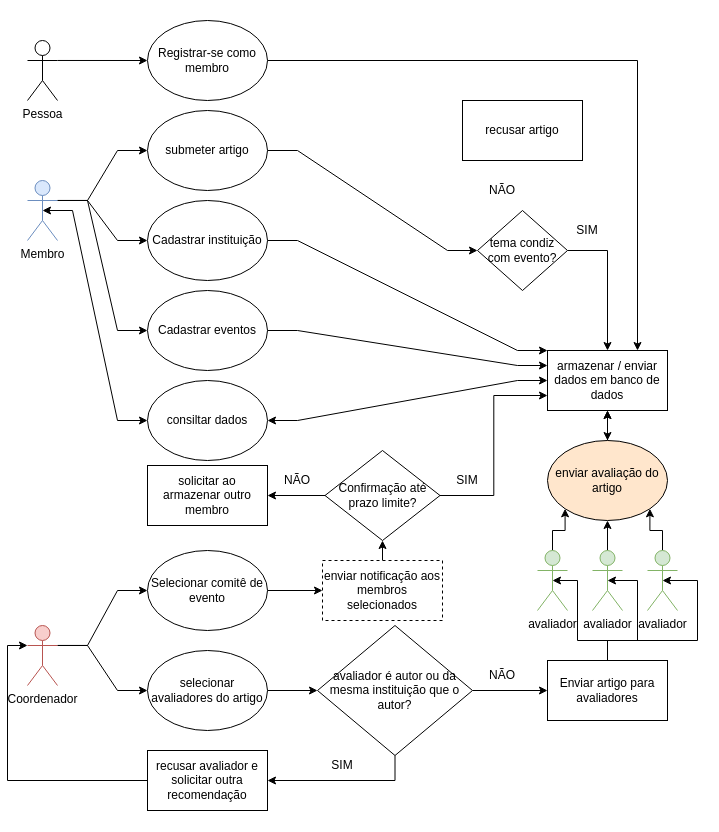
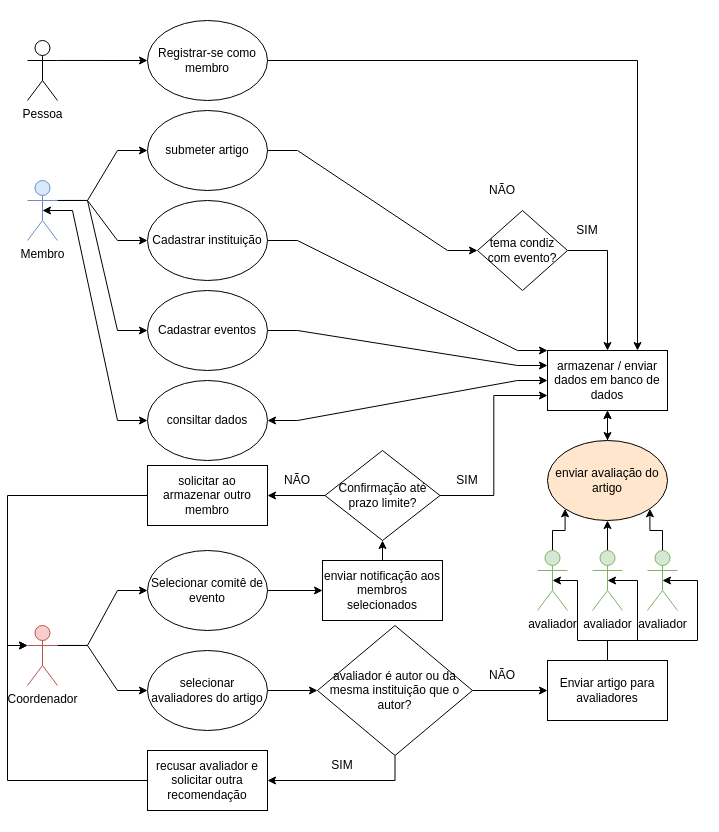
node "recusar artigo": removed
edge "solicitar ao armazenar outro membro" -> "Coordenador": added
node "enviar notificação aos membros selecionados": style dashed -> solid
